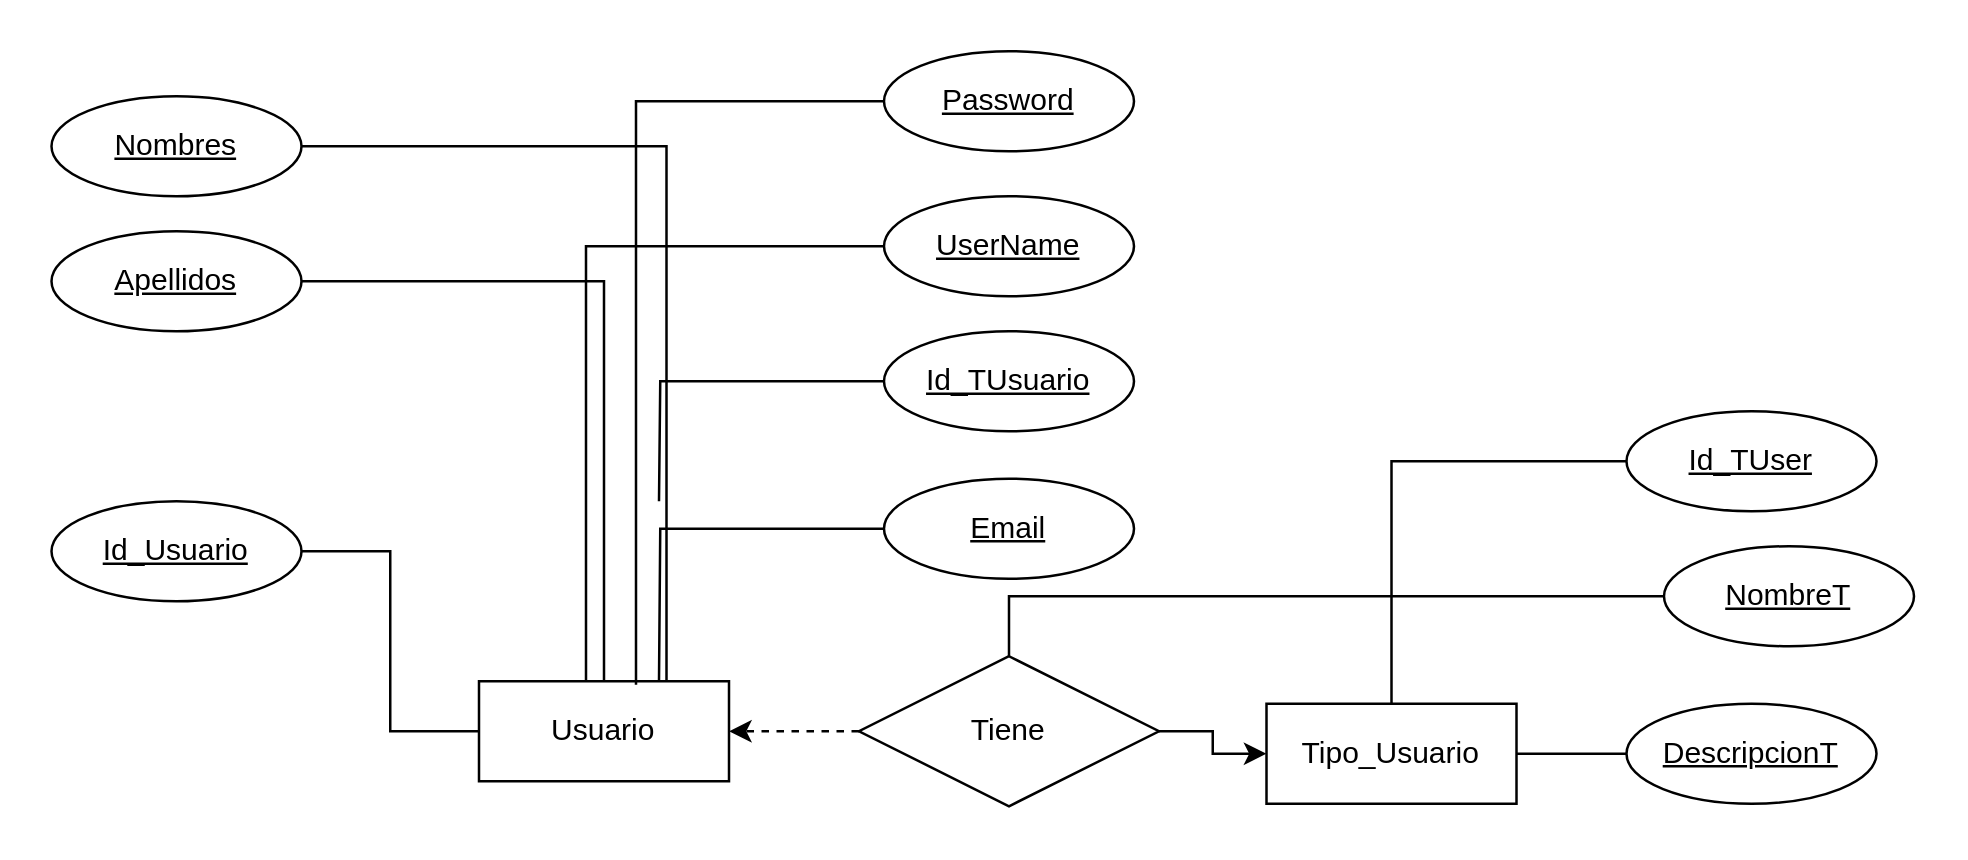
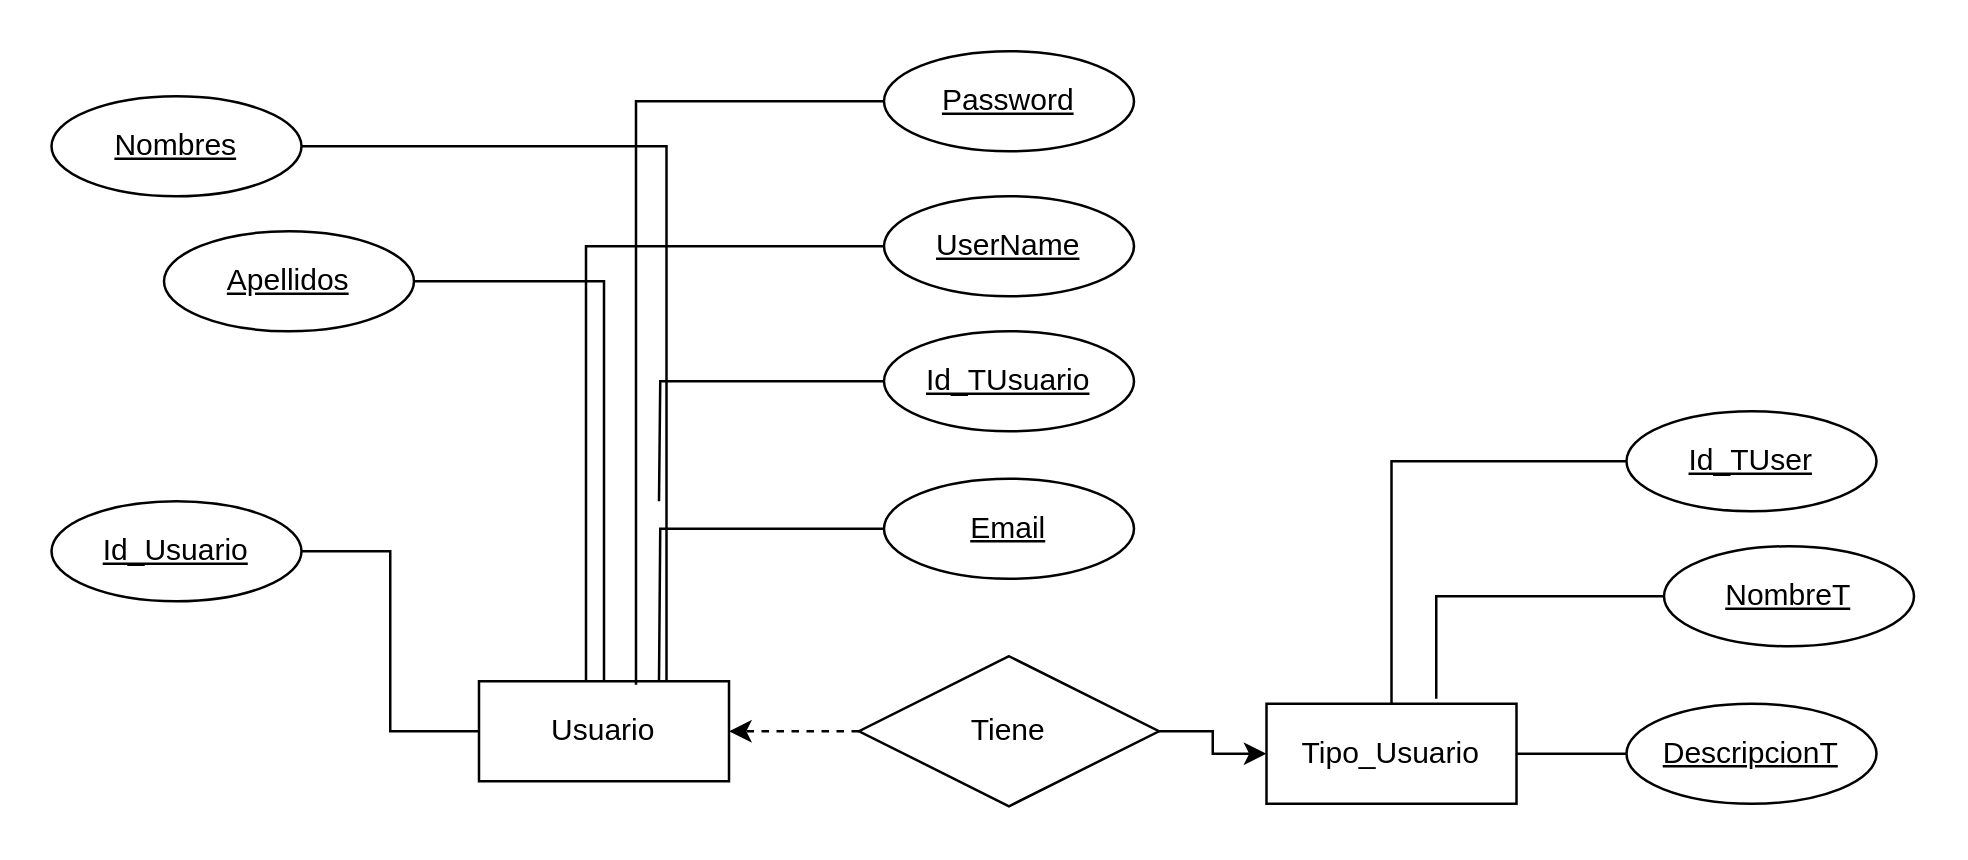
node "Apellidos": moved (176, 281) -> (289, 281)
edge "NombreT" -- "Tiene": now "NombreT" -- "Tipo_Usuario"
